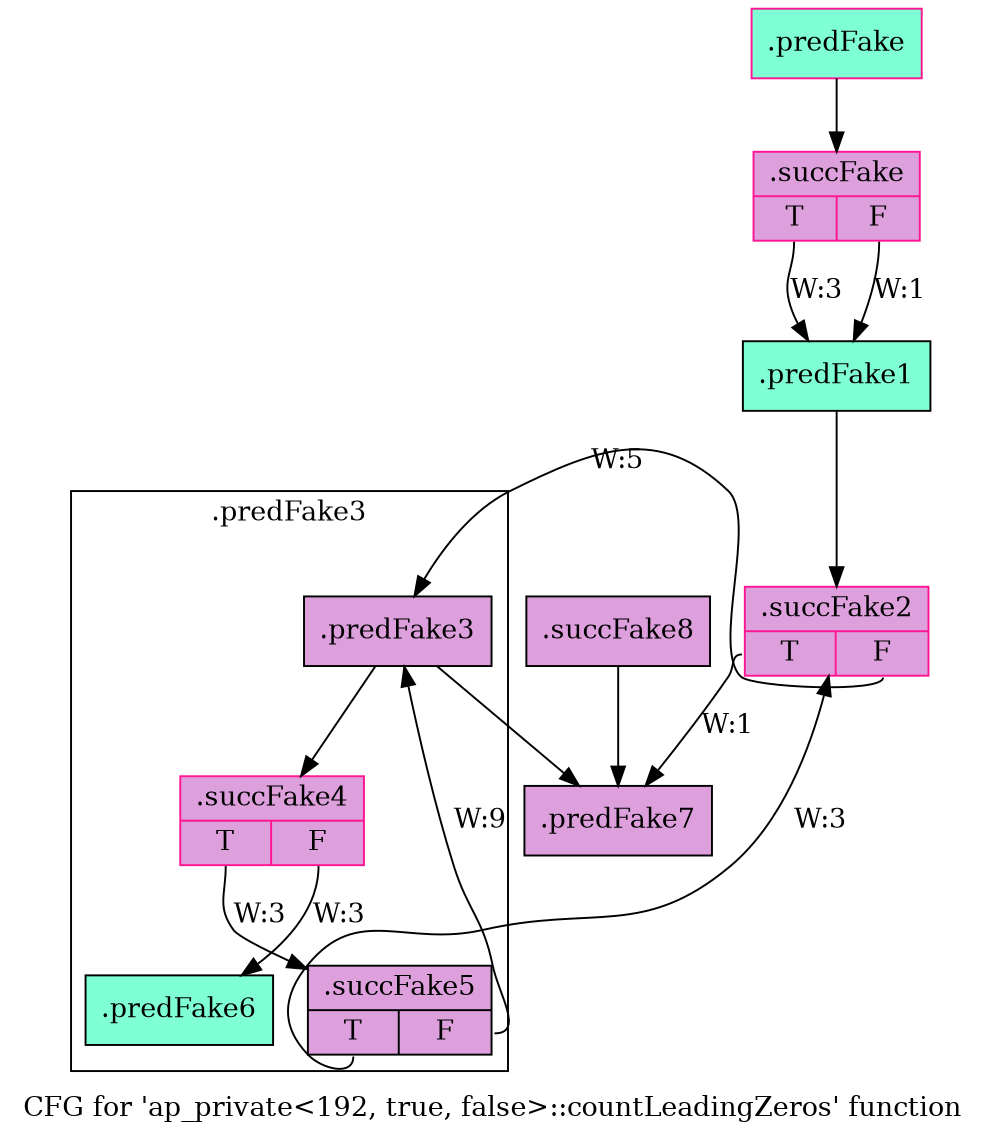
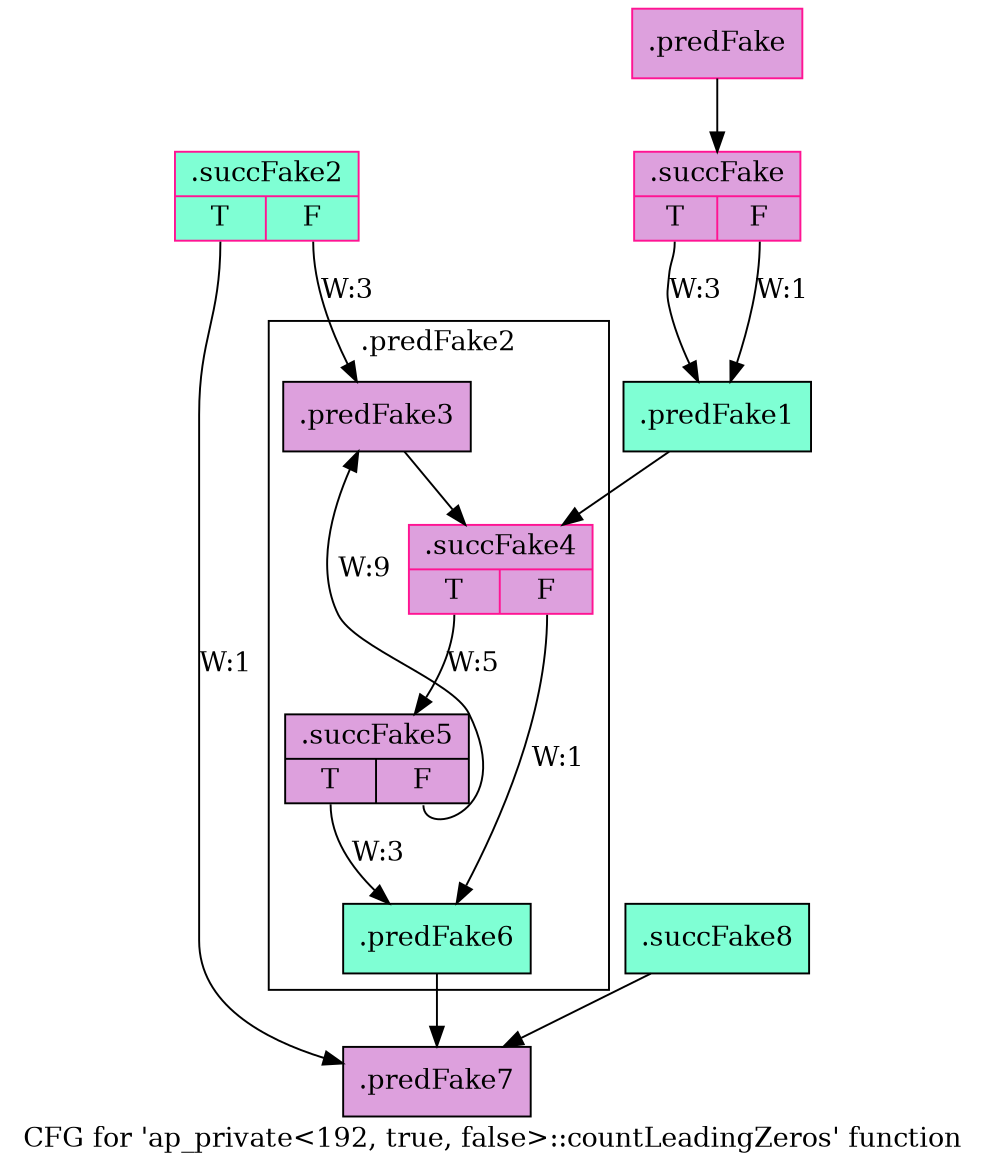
node ".predFake": fillcolor aquamarine -> plum
edge ".succFake2" -> ".predFake3": label "W:5" -> "W:3"
edge ".predFake1" -> ".succFake2": now ".predFake1" -> ".succFake4"
cluster ".predFake3": label ".predFake3" -> ".predFake2"
node ".succFake8": fillcolor plum -> aquamarine
node ".succFake2": fillcolor plum -> aquamarine
edge ".predFake3" -> ".predFake7": now ".predFake6" -> ".predFake7"
edge ".succFake4" -> ".succFake5": label "W:3" -> "W:5"
edge ".succFake4" -> ".predFake6": label "W:3" -> "W:1"
edge ".succFake5" -> ".succFake2": now ".succFake5" -> ".predFake6"
